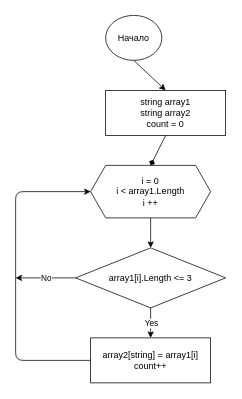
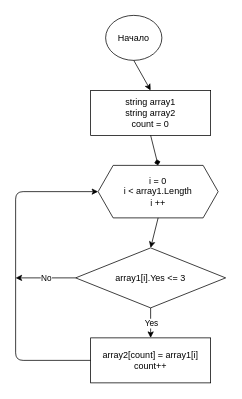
node "string array1 string array2 count = 0": moved (165, 113) -> (150, 113)
node "i = 0 i < array1.Length i ++": moved (150, 192) -> (158, 192)
node "array1[i].Length <= 3": label "array1[i].Length <= 3" -> "array1[i].Yes <= 3"
node "array2[string] = array1[i] count++": label "array2[string] = array1[i] count++" -> "array2[count] = array1[i] count++"
